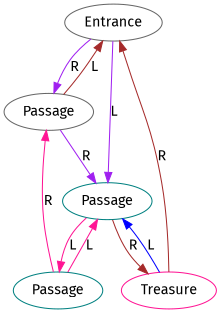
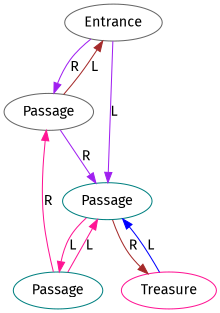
edge "Treasure" -> "Entrance": removed, label "R"
